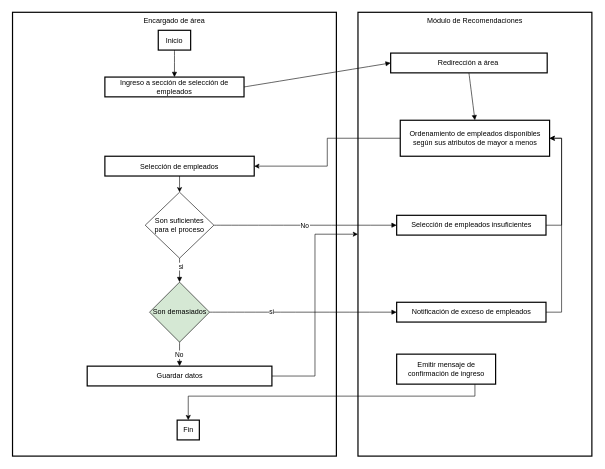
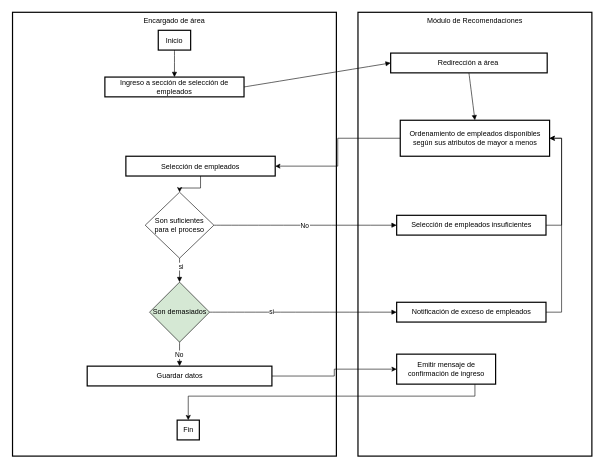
node "Selección de empleados": moved (179, 166) -> (200, 166)
edge "Guardar datos" -> "Módulo de Recomendaciones": now "Guardar datos" -> "Emitir mensaje de confirmación de ingreso"
